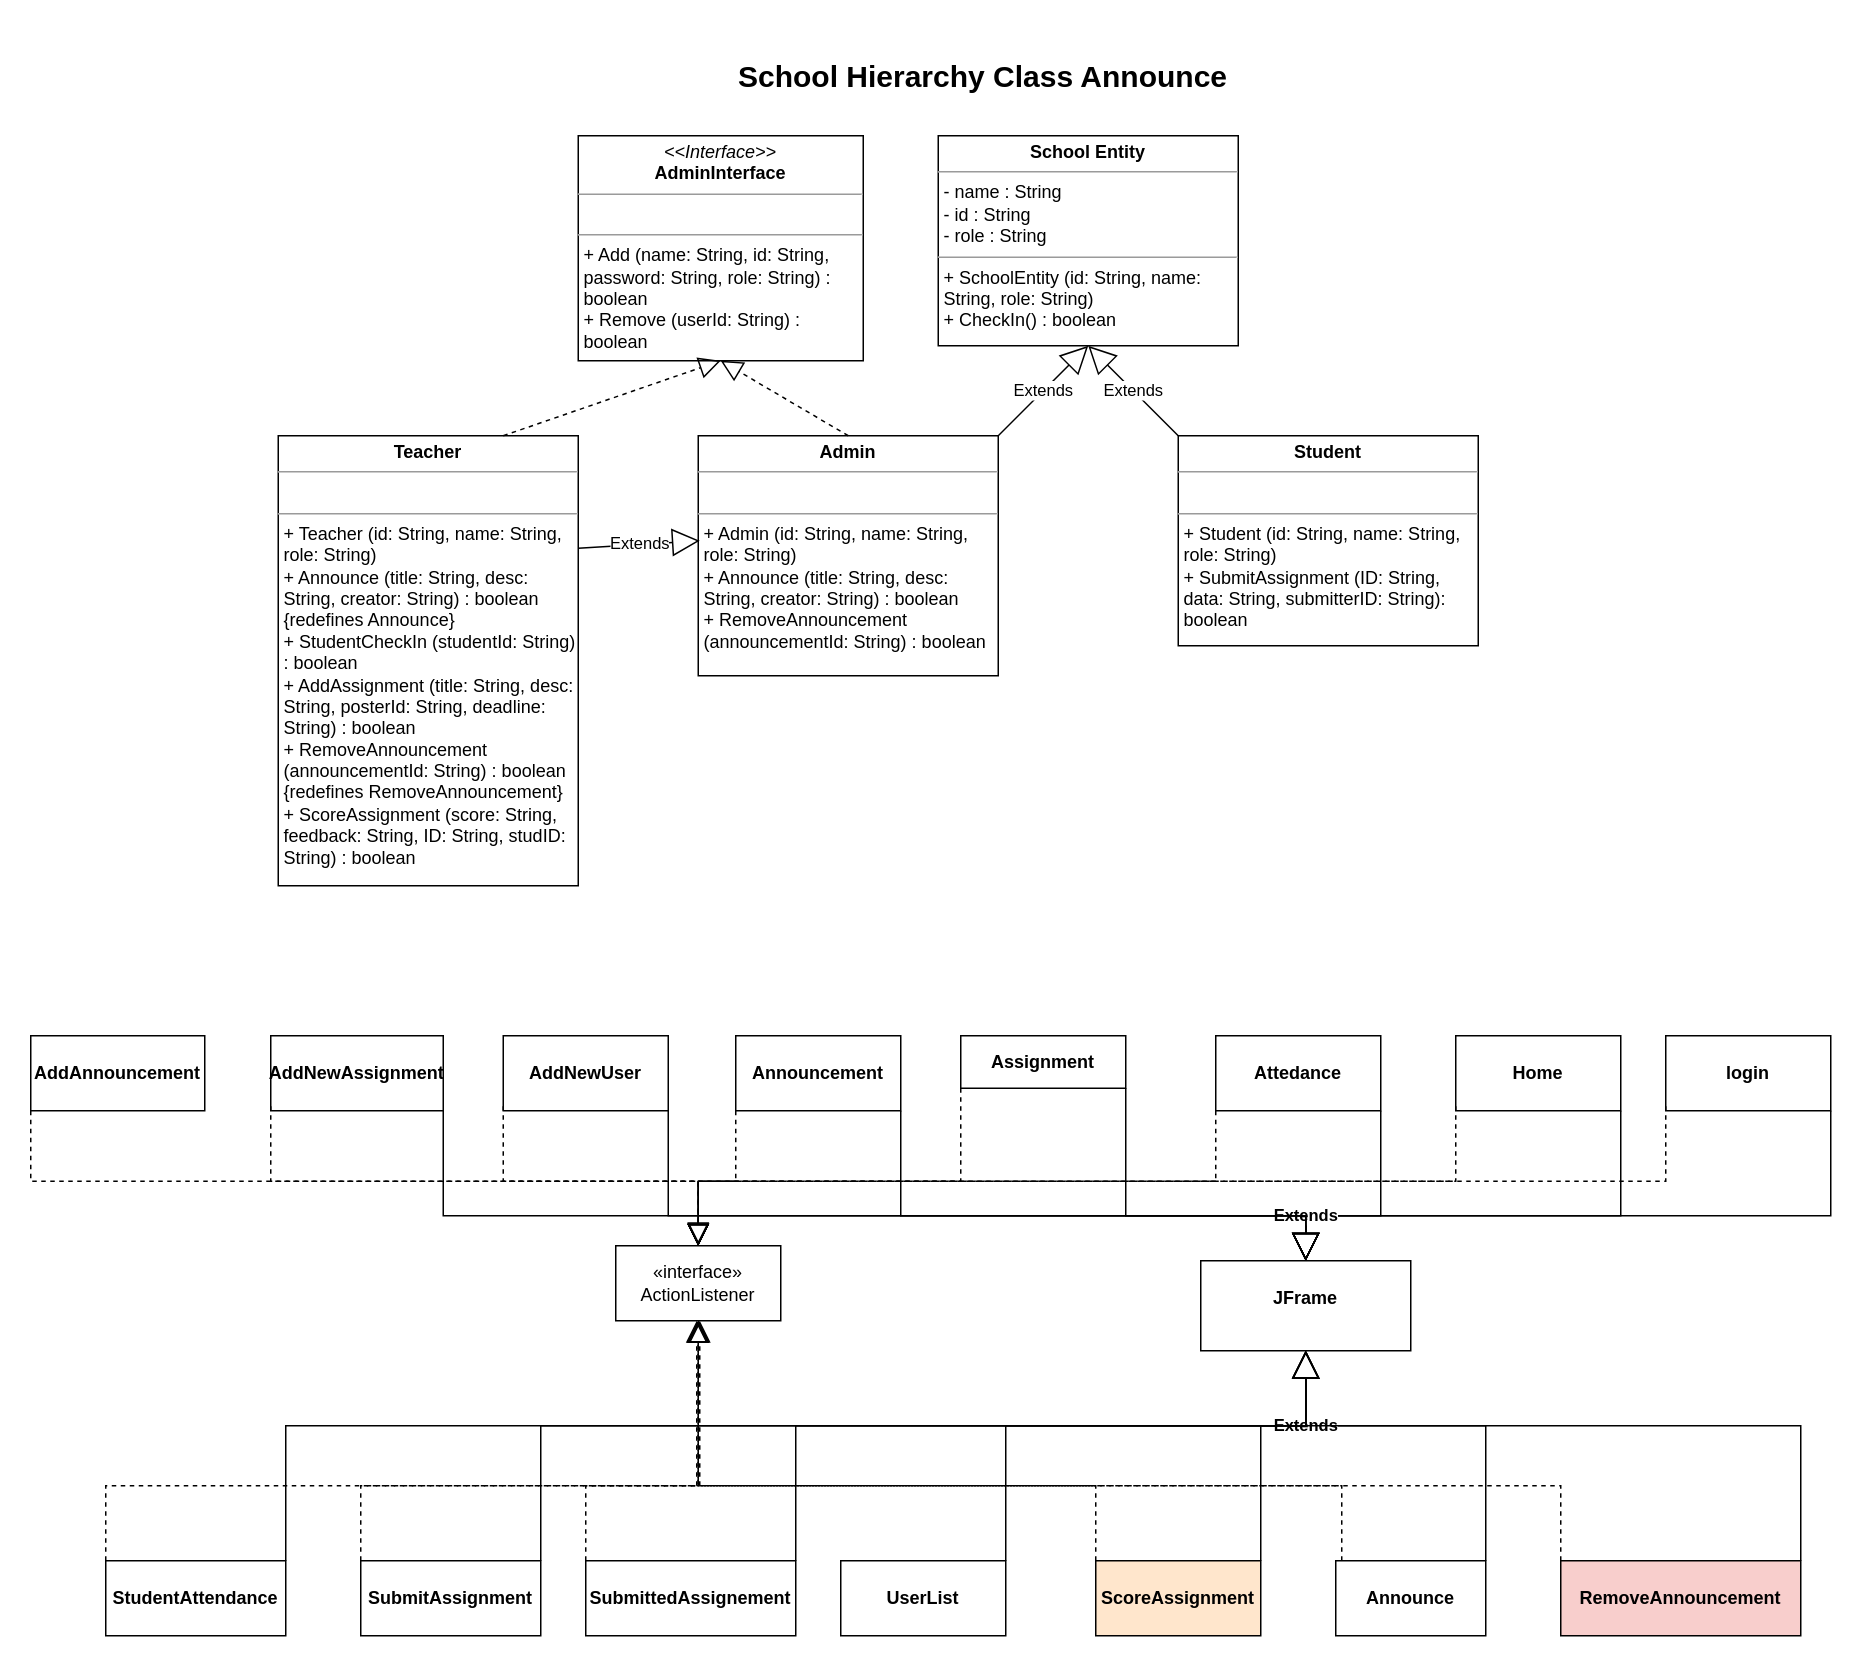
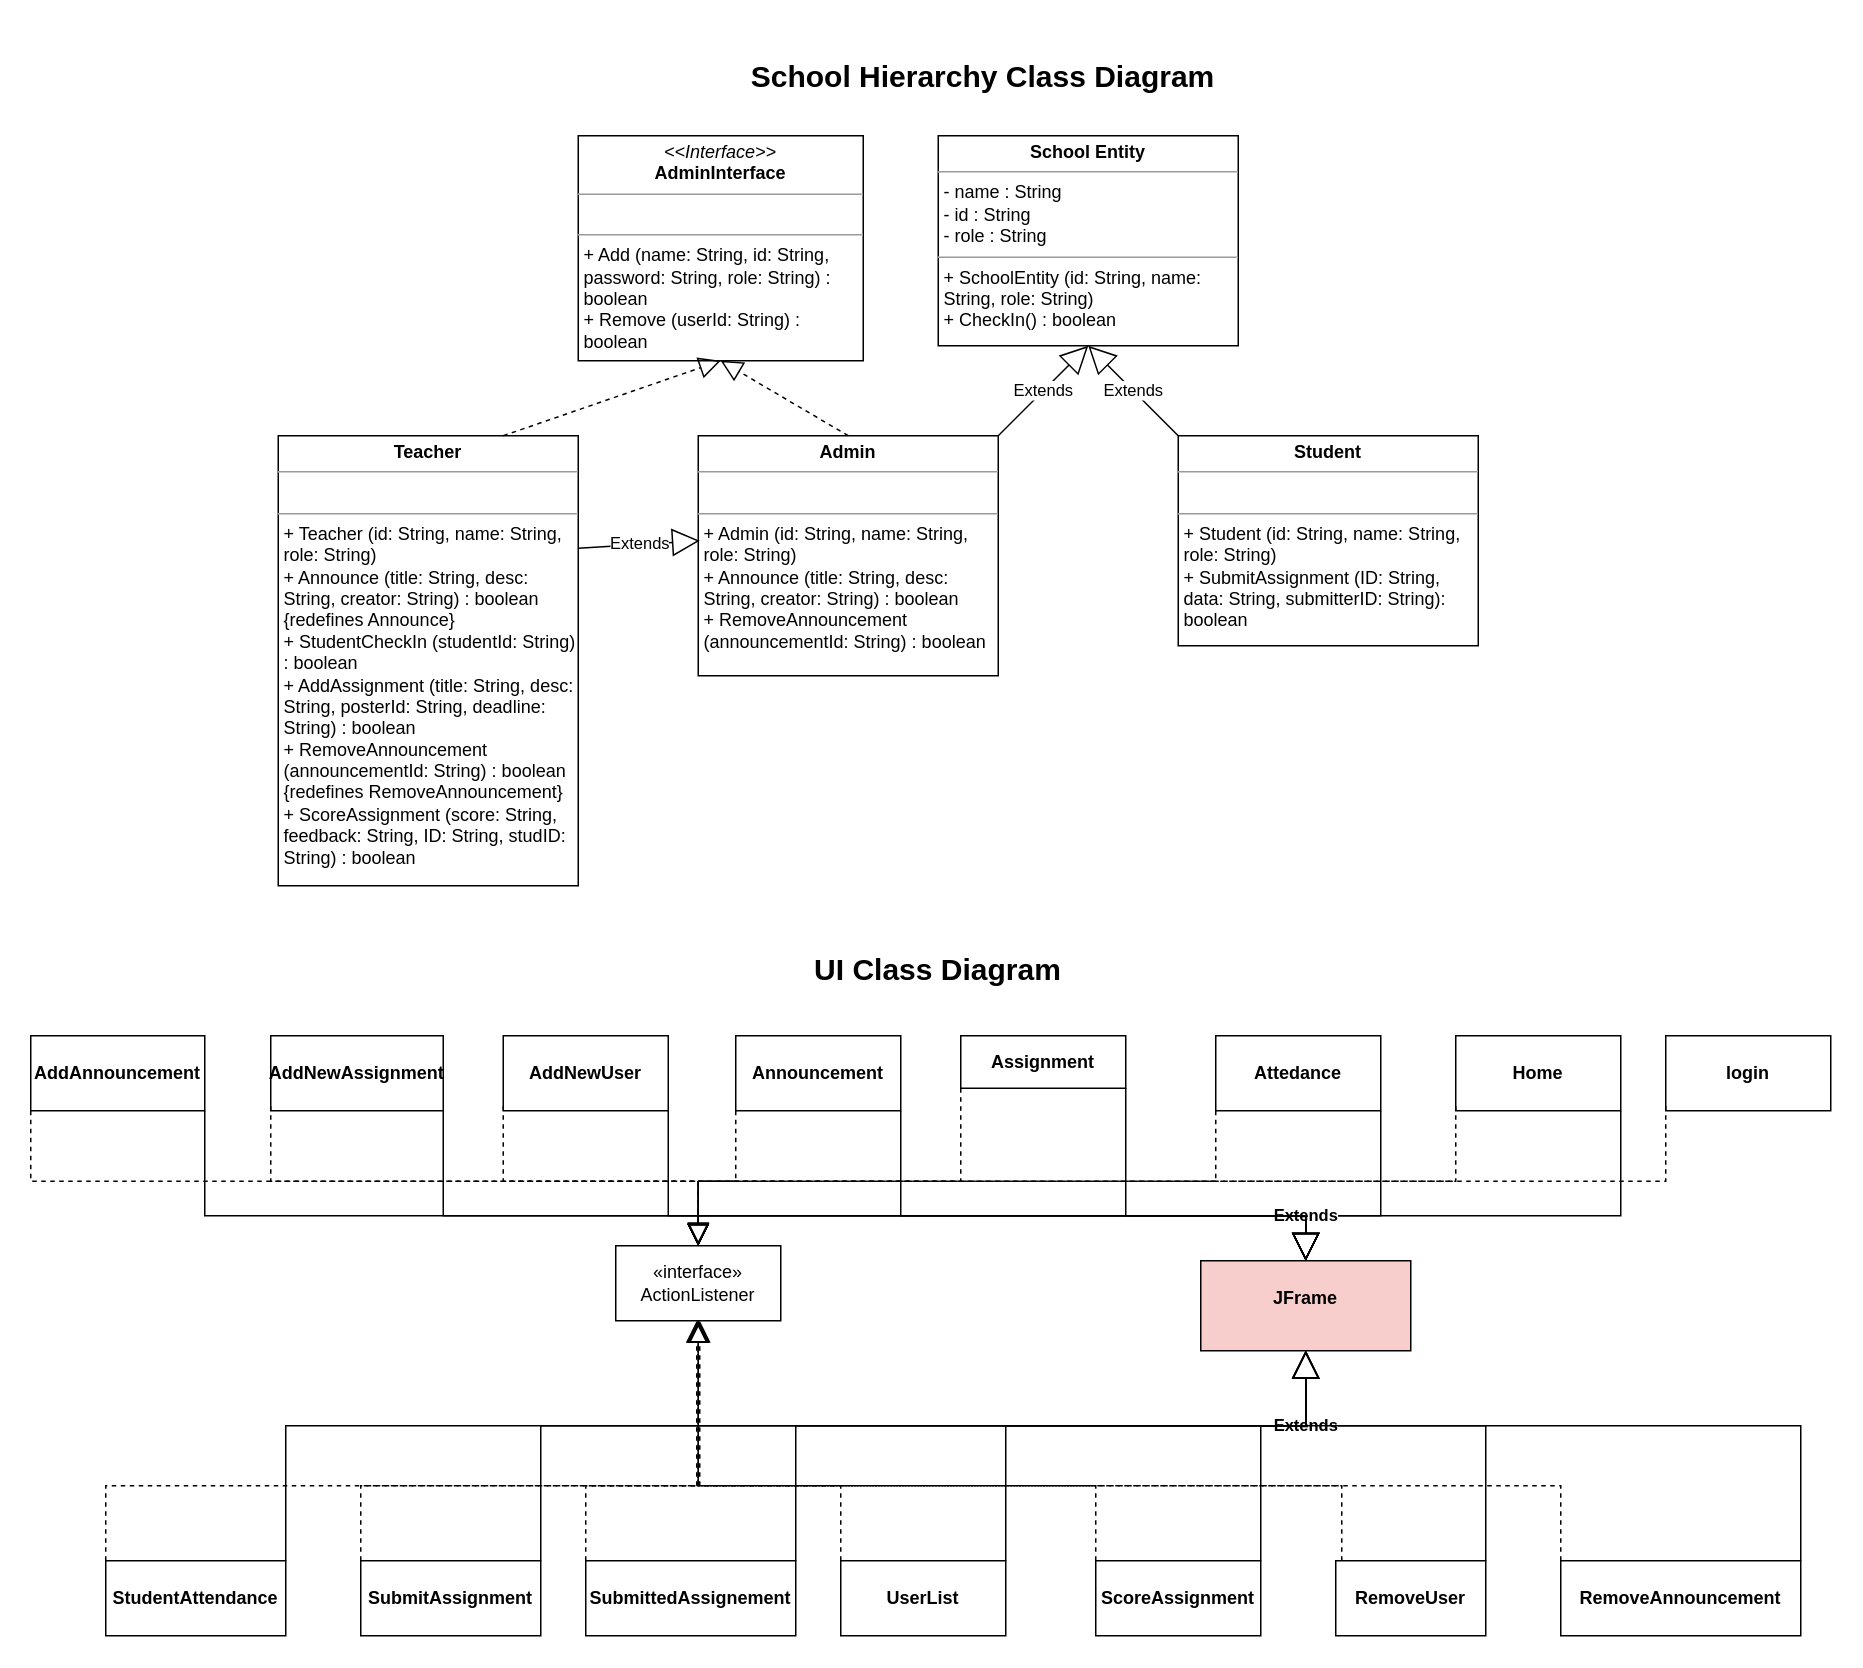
node "School Hierarchy Class Announce": label "School Hierarchy Class Announce" -> "School Hierarchy Class Diagram"
node "UI Class Diagram": added
edge "AddAnnouncement" -> "JFrame": added
edge "login" -> "JFrame": removed
node "JFrame": fillcolor #ffffff -> #f8cecc
edge "UserList" -> "«interface» ActionListener": added
node "ScoreAssignment": fillcolor #ffe6cc -> #ffffff
node "Announce": label "Announce" -> "RemoveUser"
node "RemoveAnnouncement": fillcolor #f8cecc -> #ffffff
